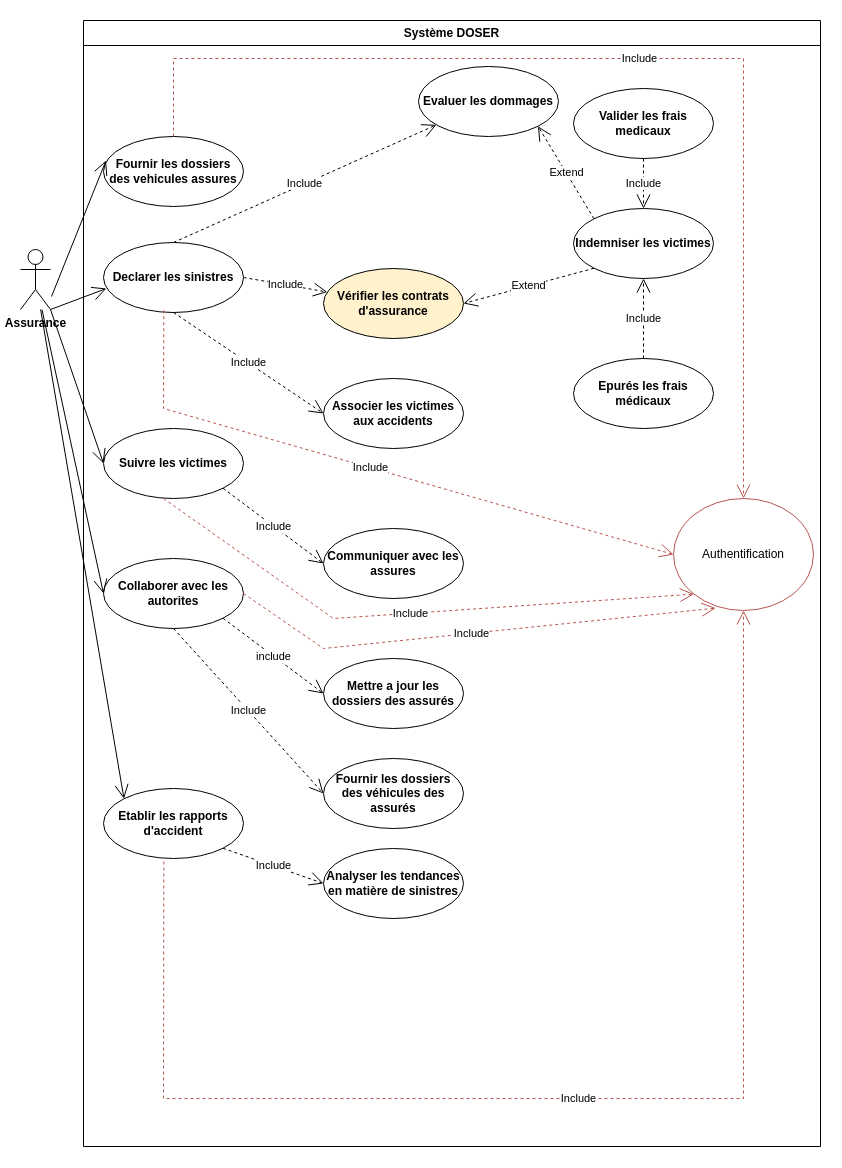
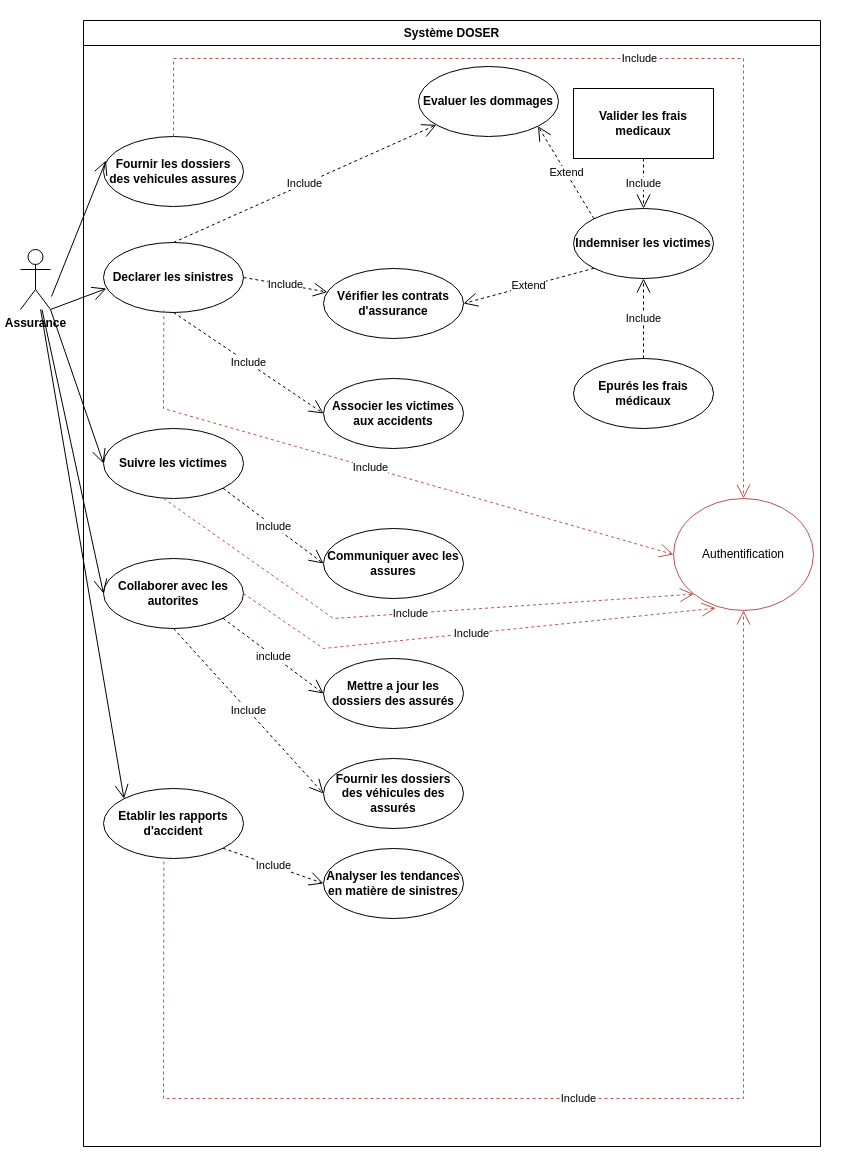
node "Valider les frais medicaux": shape ellipse -> rectangle
node "Vérifier les contrats d'assurance": fillcolor #fff2cc -> #ffffff
